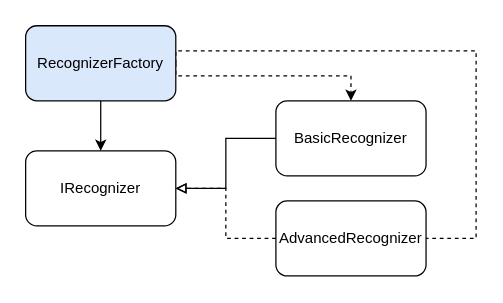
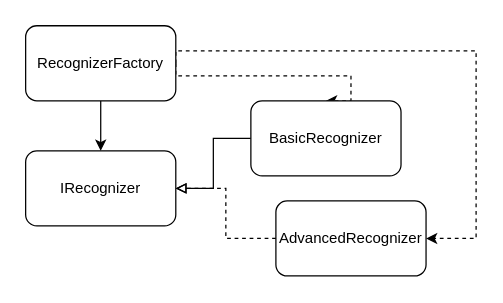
node "RecognizerFactory": fillcolor #dae8fc -> #ffffff
node "BasicRecognizer": moved (351, 138) -> (326, 138)
edge "RecognizerFactory" -- "AdvancedRecognizer": arrowhead none -> classic
